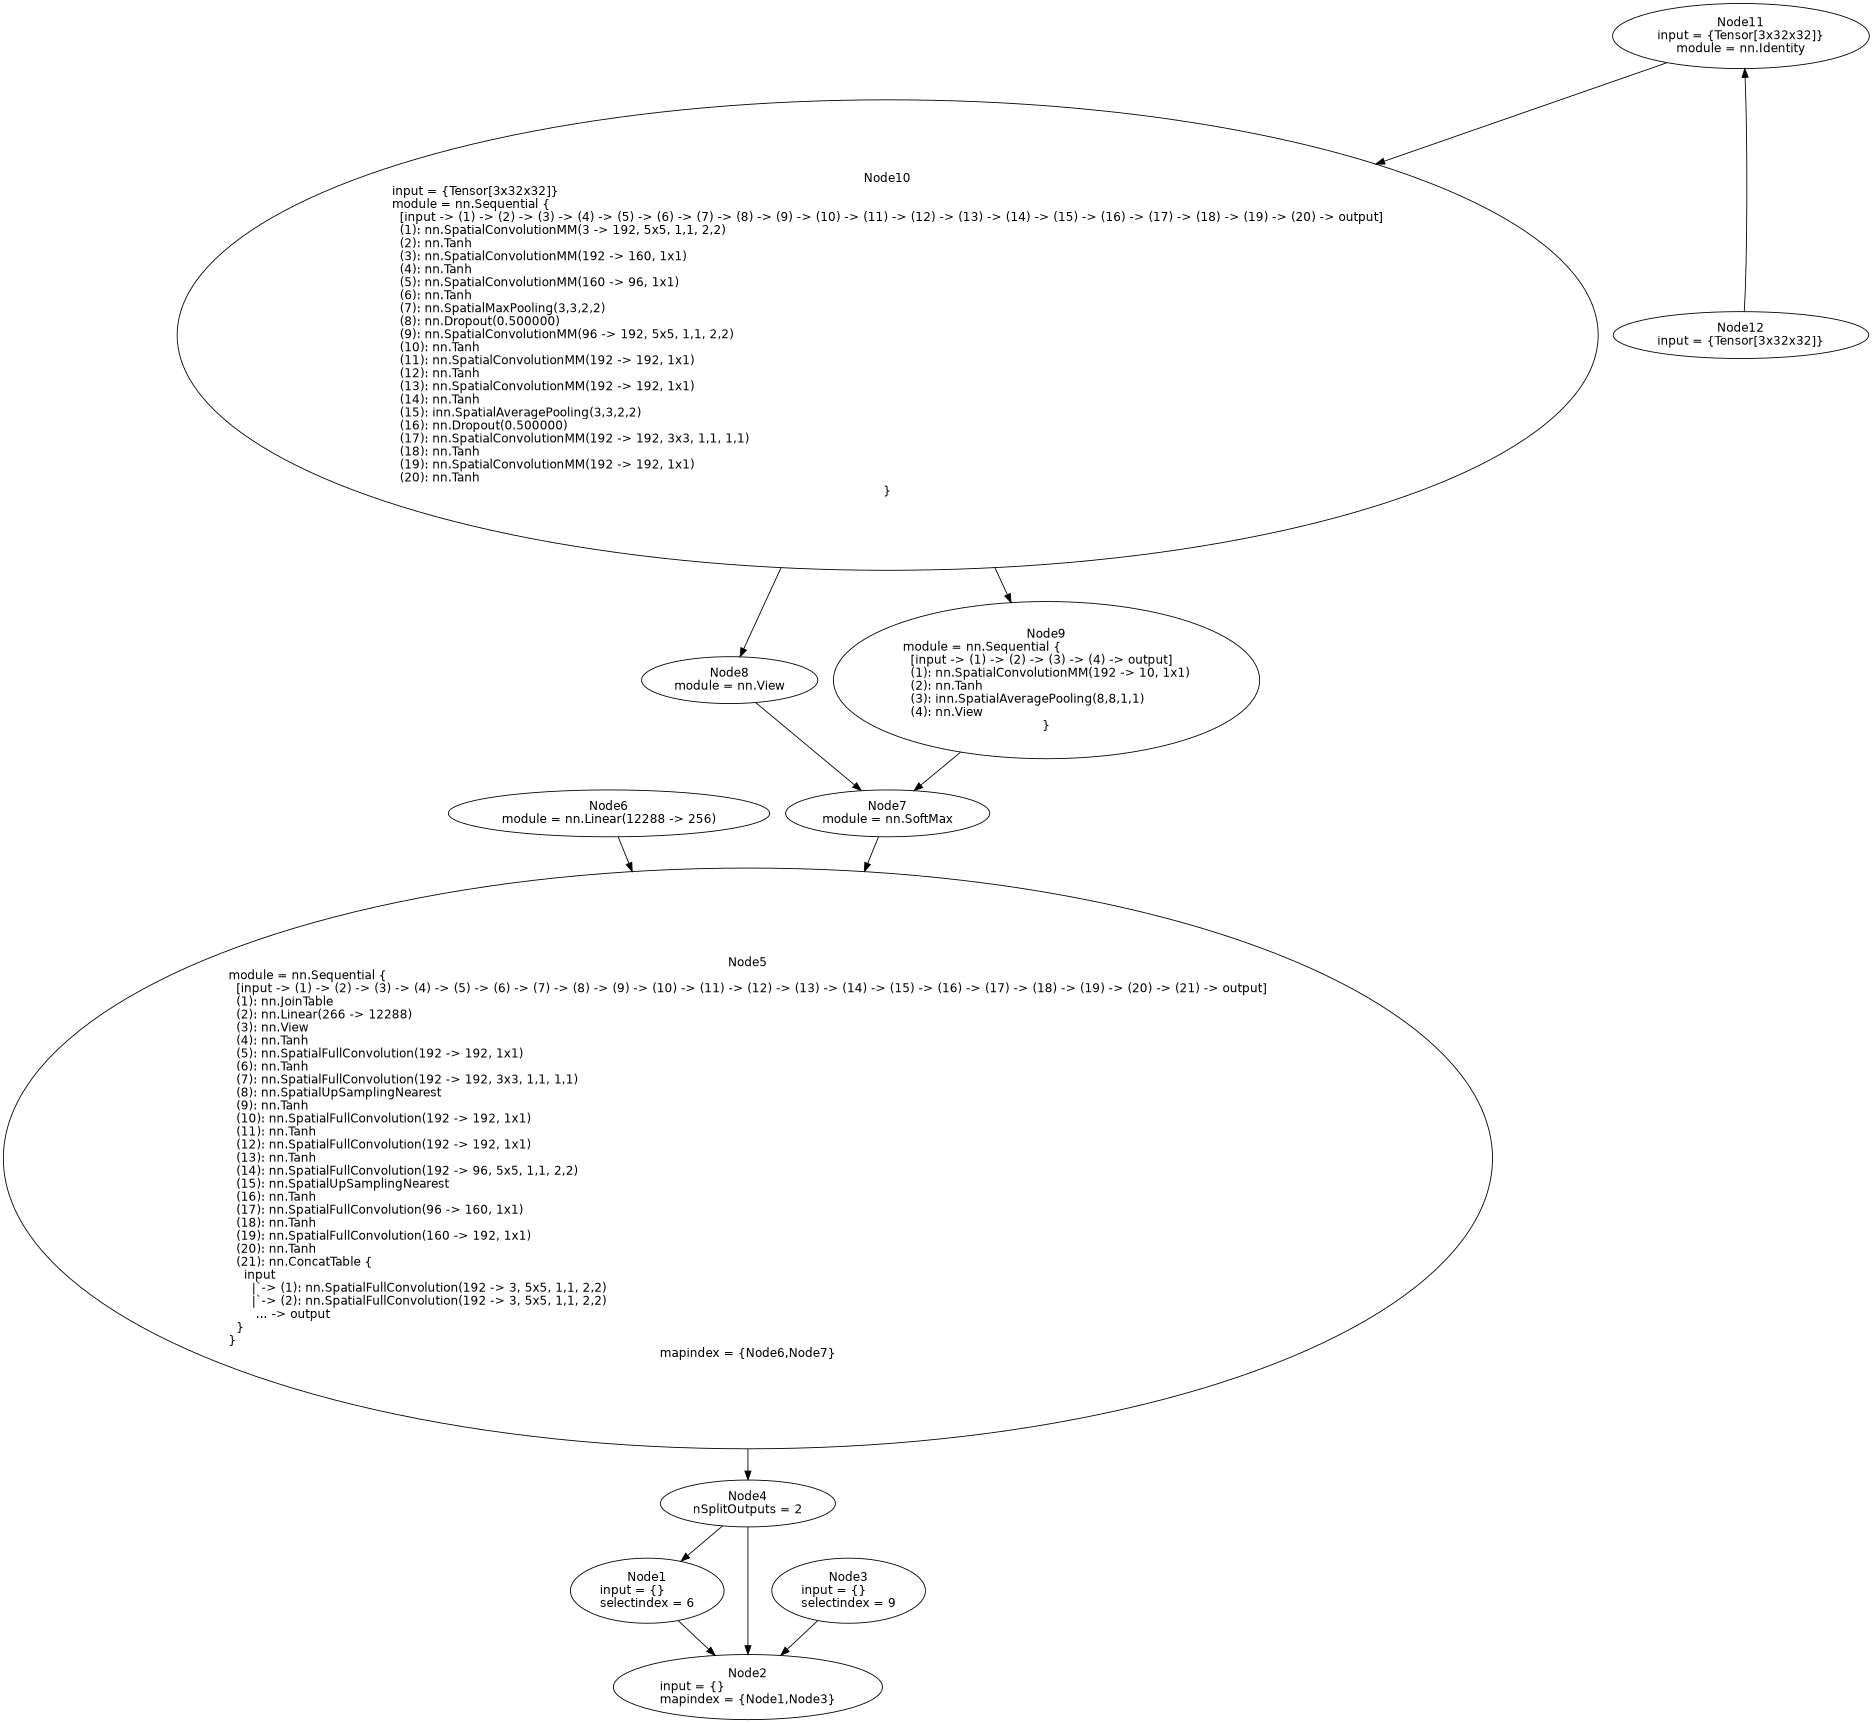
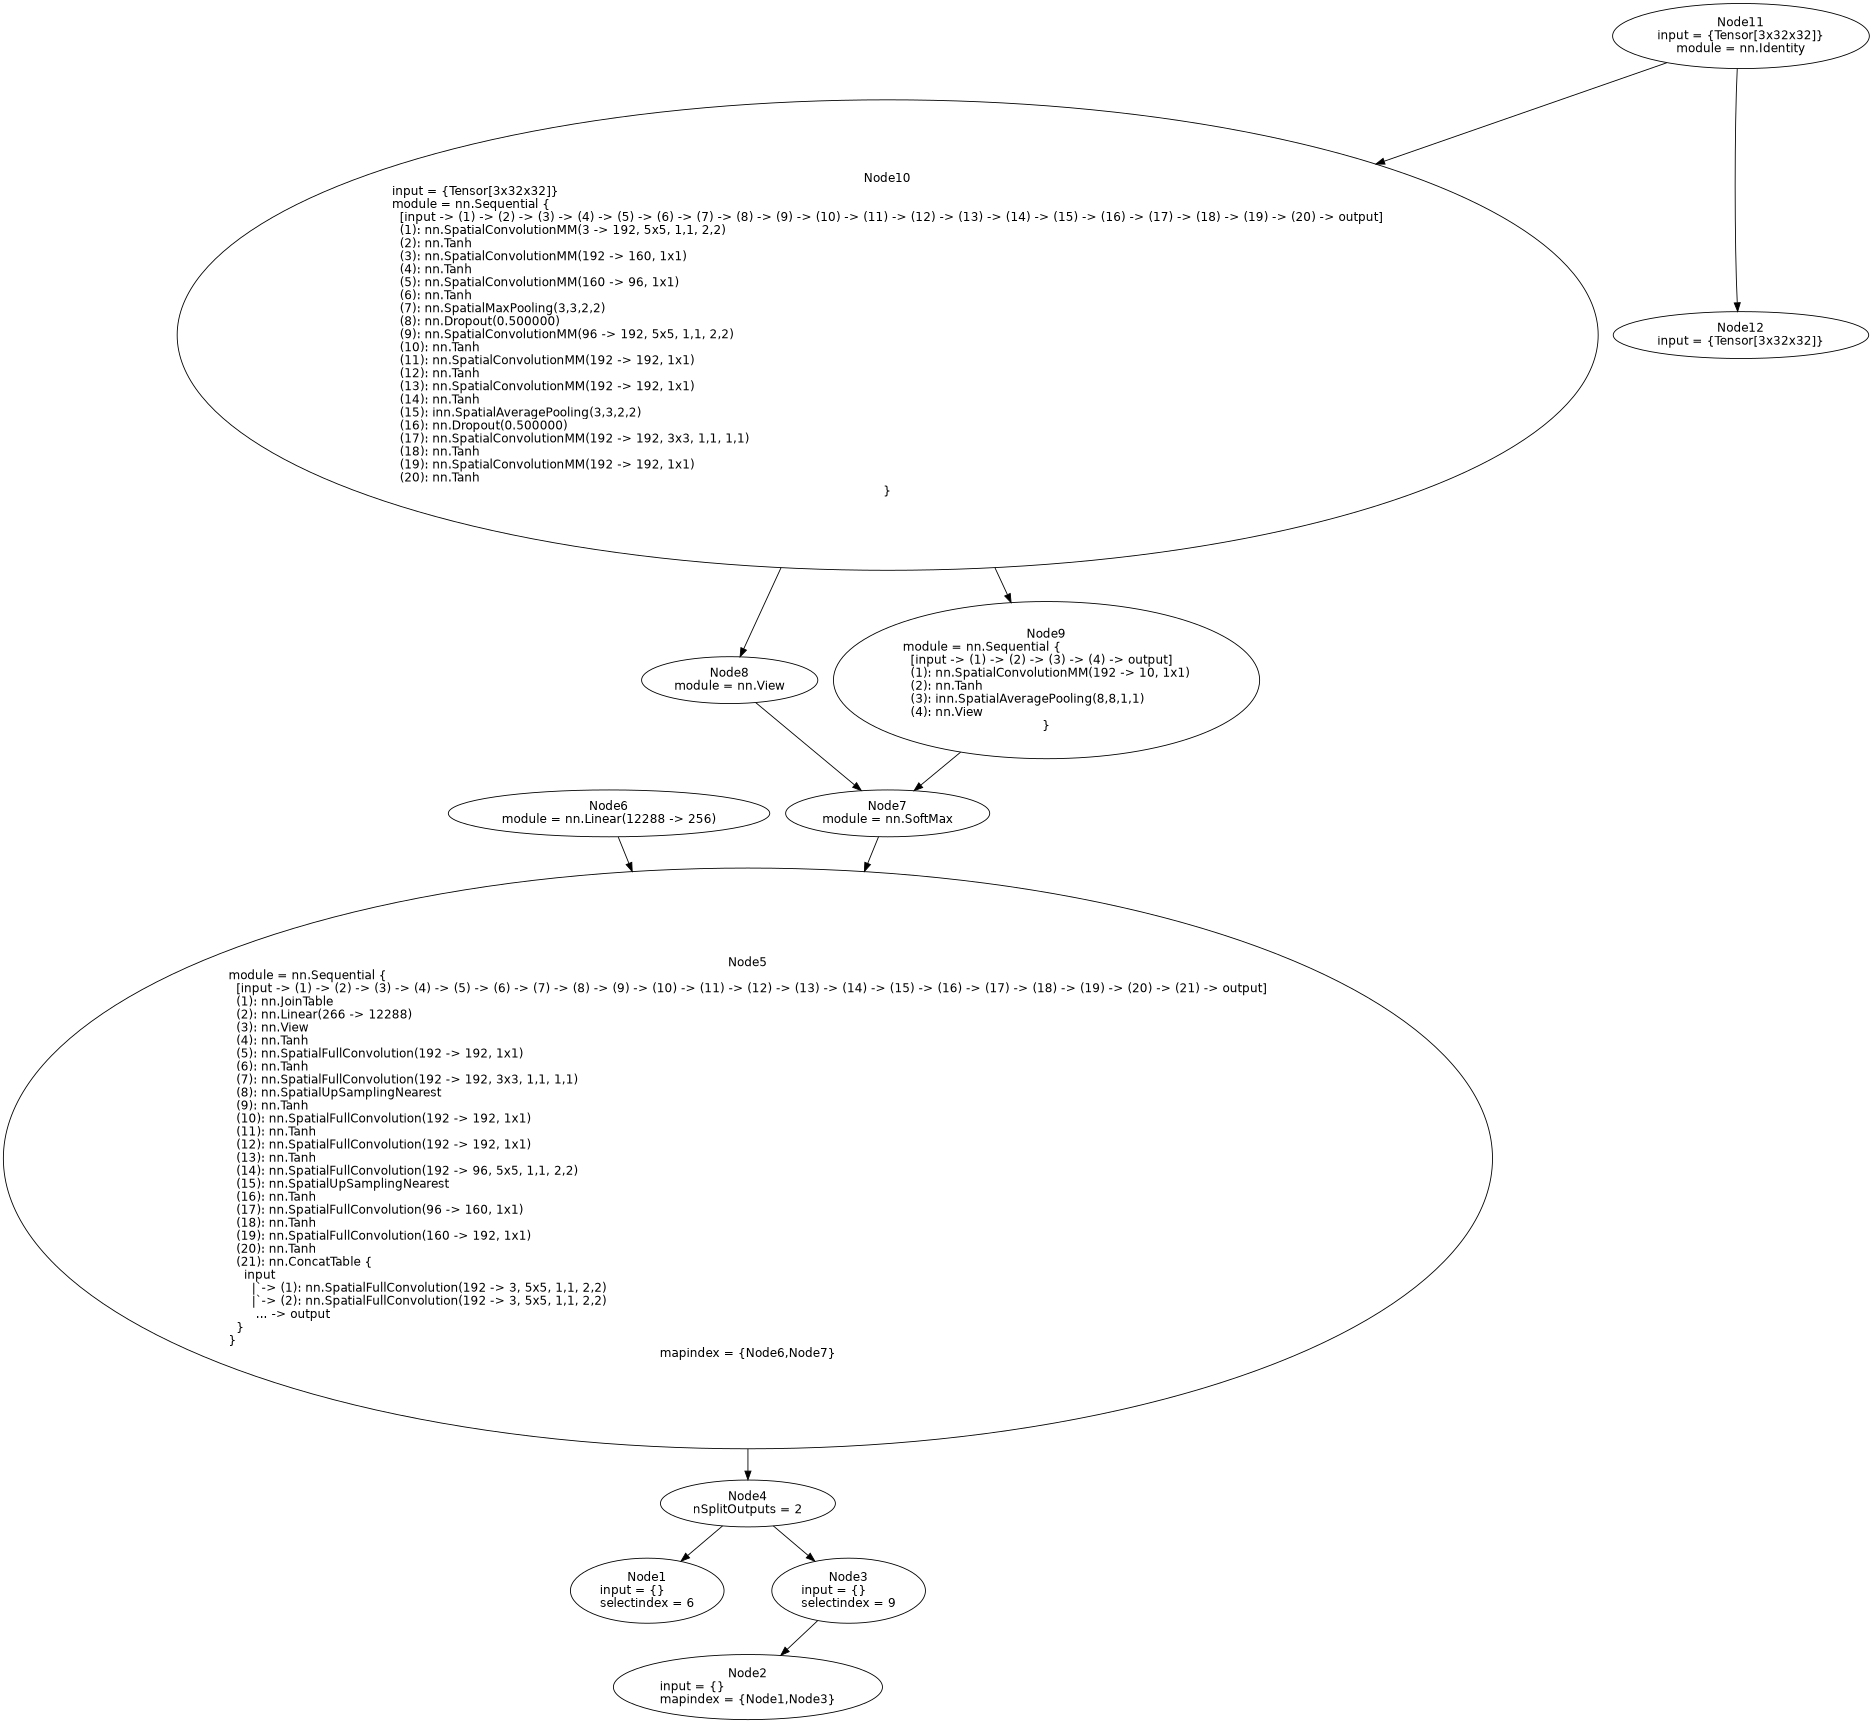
edge "Node12 input = {Tensor[3x32x32]}" -> "Node11 input = {Tensor[3x32x32]} module = nn.Identity": reversed
edge "Node4 nSplitOutputs = 2" -> "Node2 input = {} mapindex = {Node1,Node3}": now "Node4 nSplitOutputs = 2" -> "Node3 input = {} selectindex = 9"
edge "Node1 input = {} selectindex = 6" -> "Node2 input = {} mapindex = {Node1,Node3}": removed
